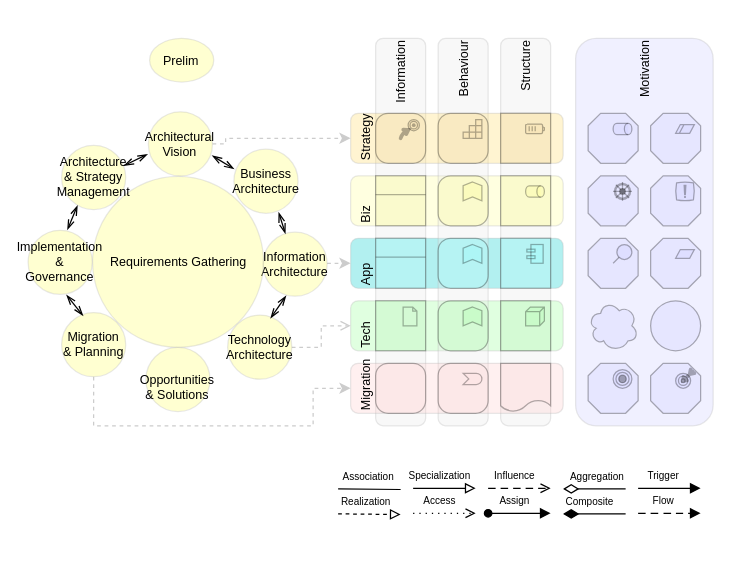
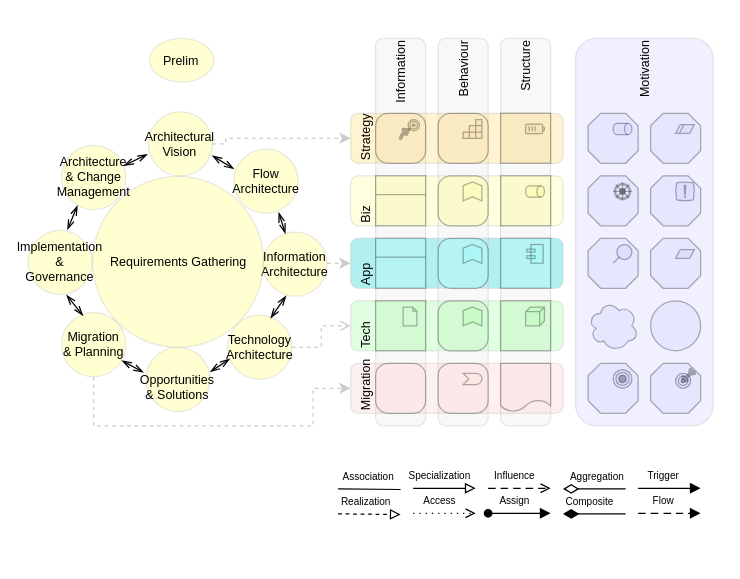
node "Architecture & Strategy Management": label "Architecture & Strategy Management" -> "Architecture & Change Management"
node "Business Architecture": label "Business Architecture" -> "Flow Architecture"
edge "Technology Architecture" -- "Opportunities & Solutions": added
edge "Migration & Planning" -- "Opportunities & Solutions": added
